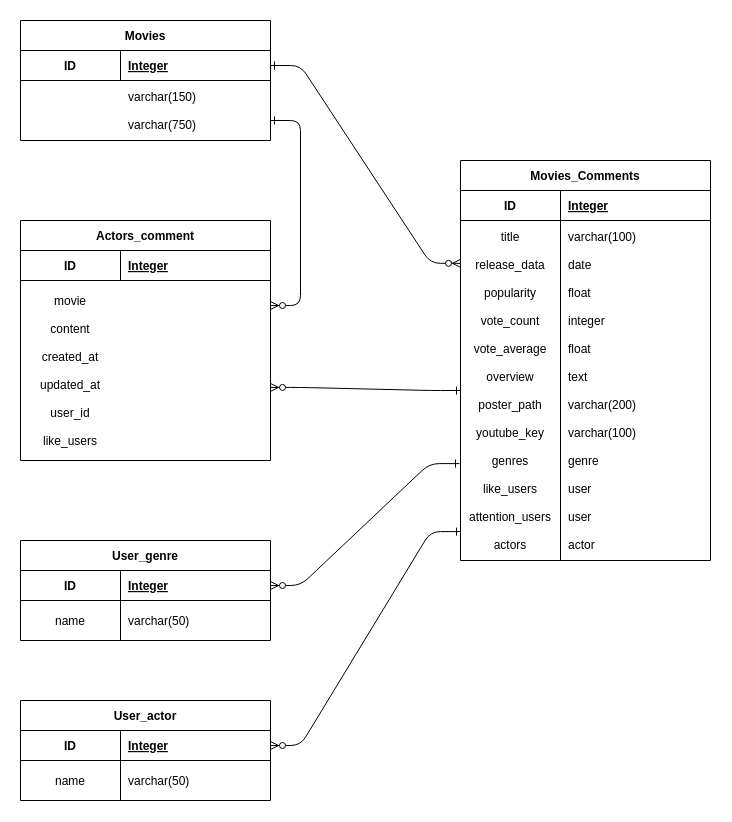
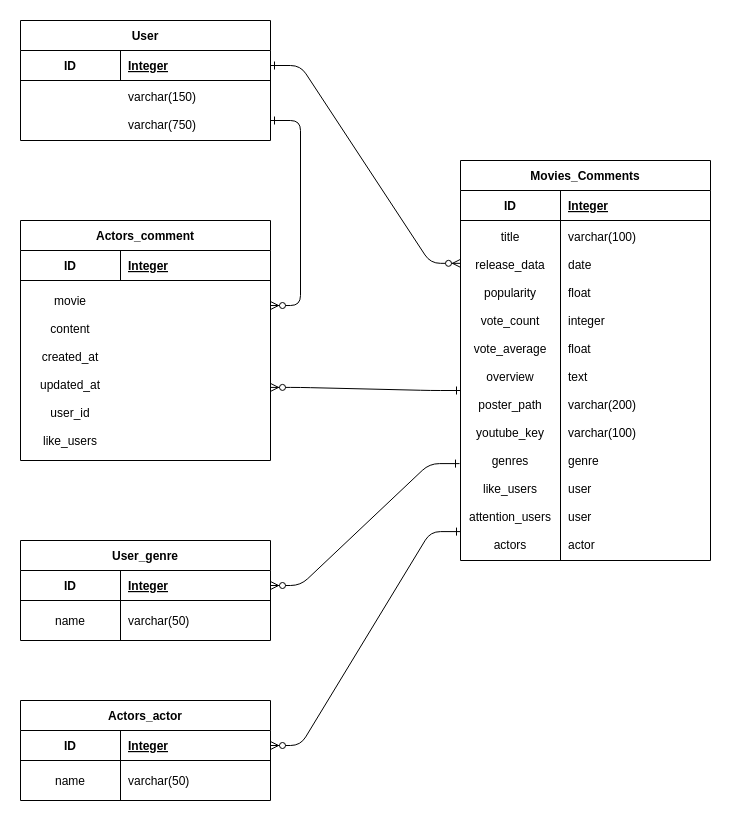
node "Movies": label "Movies" -> "User"
node "User_actor": label "User_actor" -> "Actors_actor"
